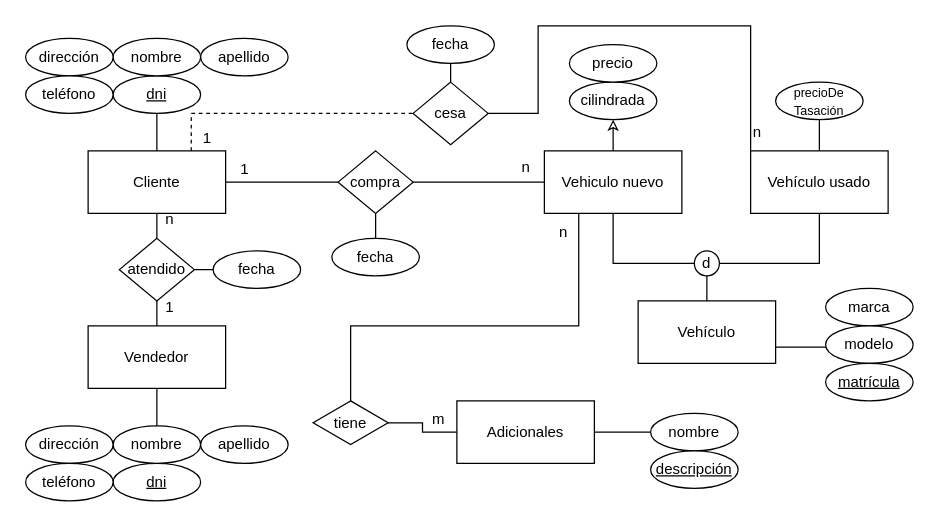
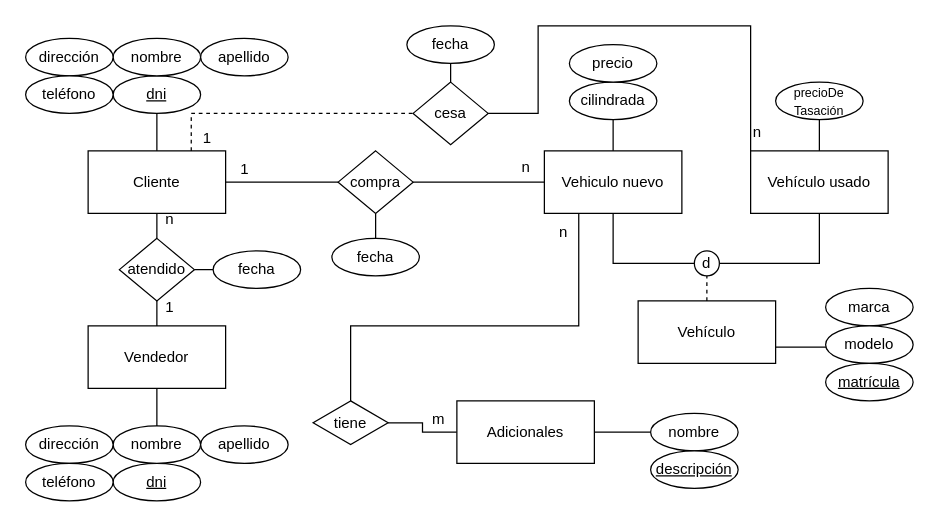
edge "Vehiculo nuevo" -> "cilindrada": arrowhead classic -> none
edge "d" -- "Vehículo": style solid -> dashed
